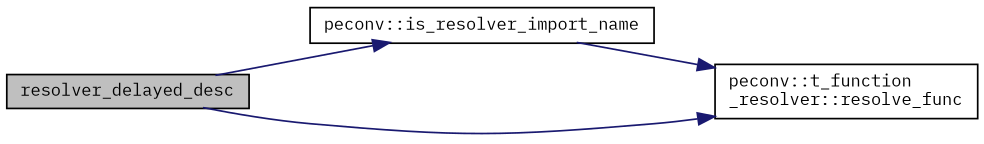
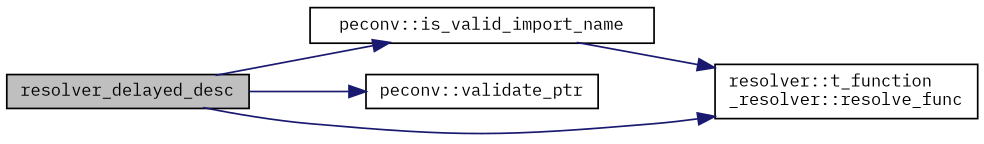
node "peconv::is_resolver_import_name": label "peconv::is_resolver_import_name" -> "peconv::is_valid_import_name"
node "peconv::validate_ptr": added
node "peconv::t_function _resolver::resolve_func": label "peconv::t_function _resolver::resolve_func" -> "resolver::t_function _resolver::resolve_func"
